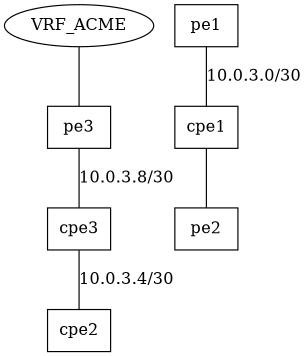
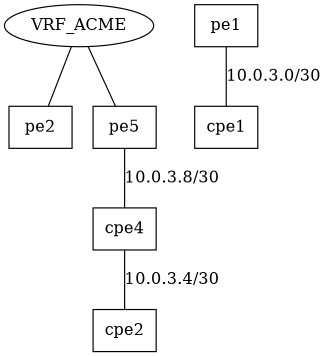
node "pe3": label "pe3" -> "pe5"
edge "cpe1" -- "pe2": now "VRF_ACME" -- "pe2"
node "cpe3": label "cpe3" -> "cpe4"
